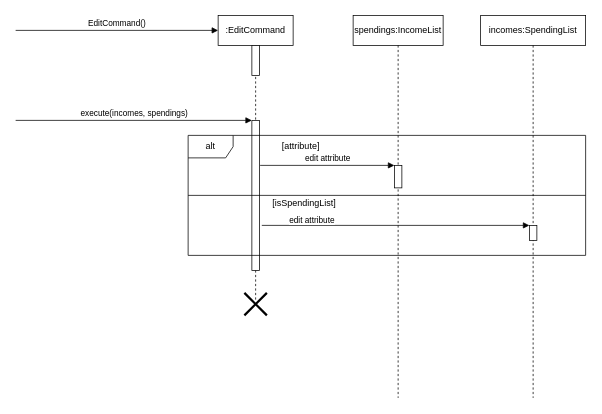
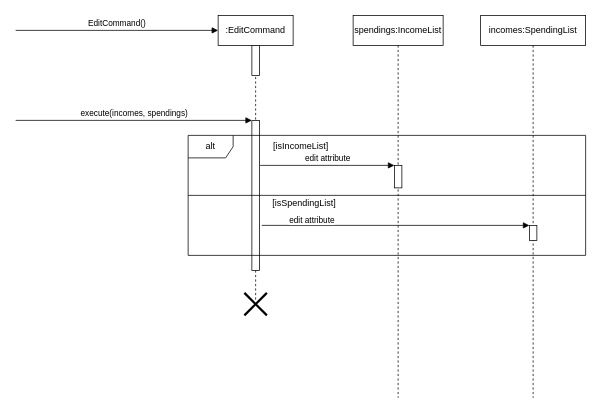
node "[attribute]": label "[attribute]" -> "[isIncomeList]"
